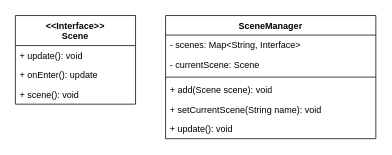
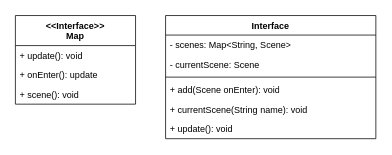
node "SceneManager": label "SceneManager" -> "Interface"
node "<<Interface>> Scene": label "<<Interface>> Scene" -> "<<Interface>> Map"
node "- scenes: Map<String, Interface>": label "- scenes: Map<String, Interface>" -> "- scenes: Map<String, Scene>"
node "+ add(Scene scene): void": label "+ add(Scene scene): void" -> "+ add(Scene onEnter): void"
node "+ setCurrentScene(String name): void": label "+ setCurrentScene(String name): void" -> "+ currentScene(String name): void"
